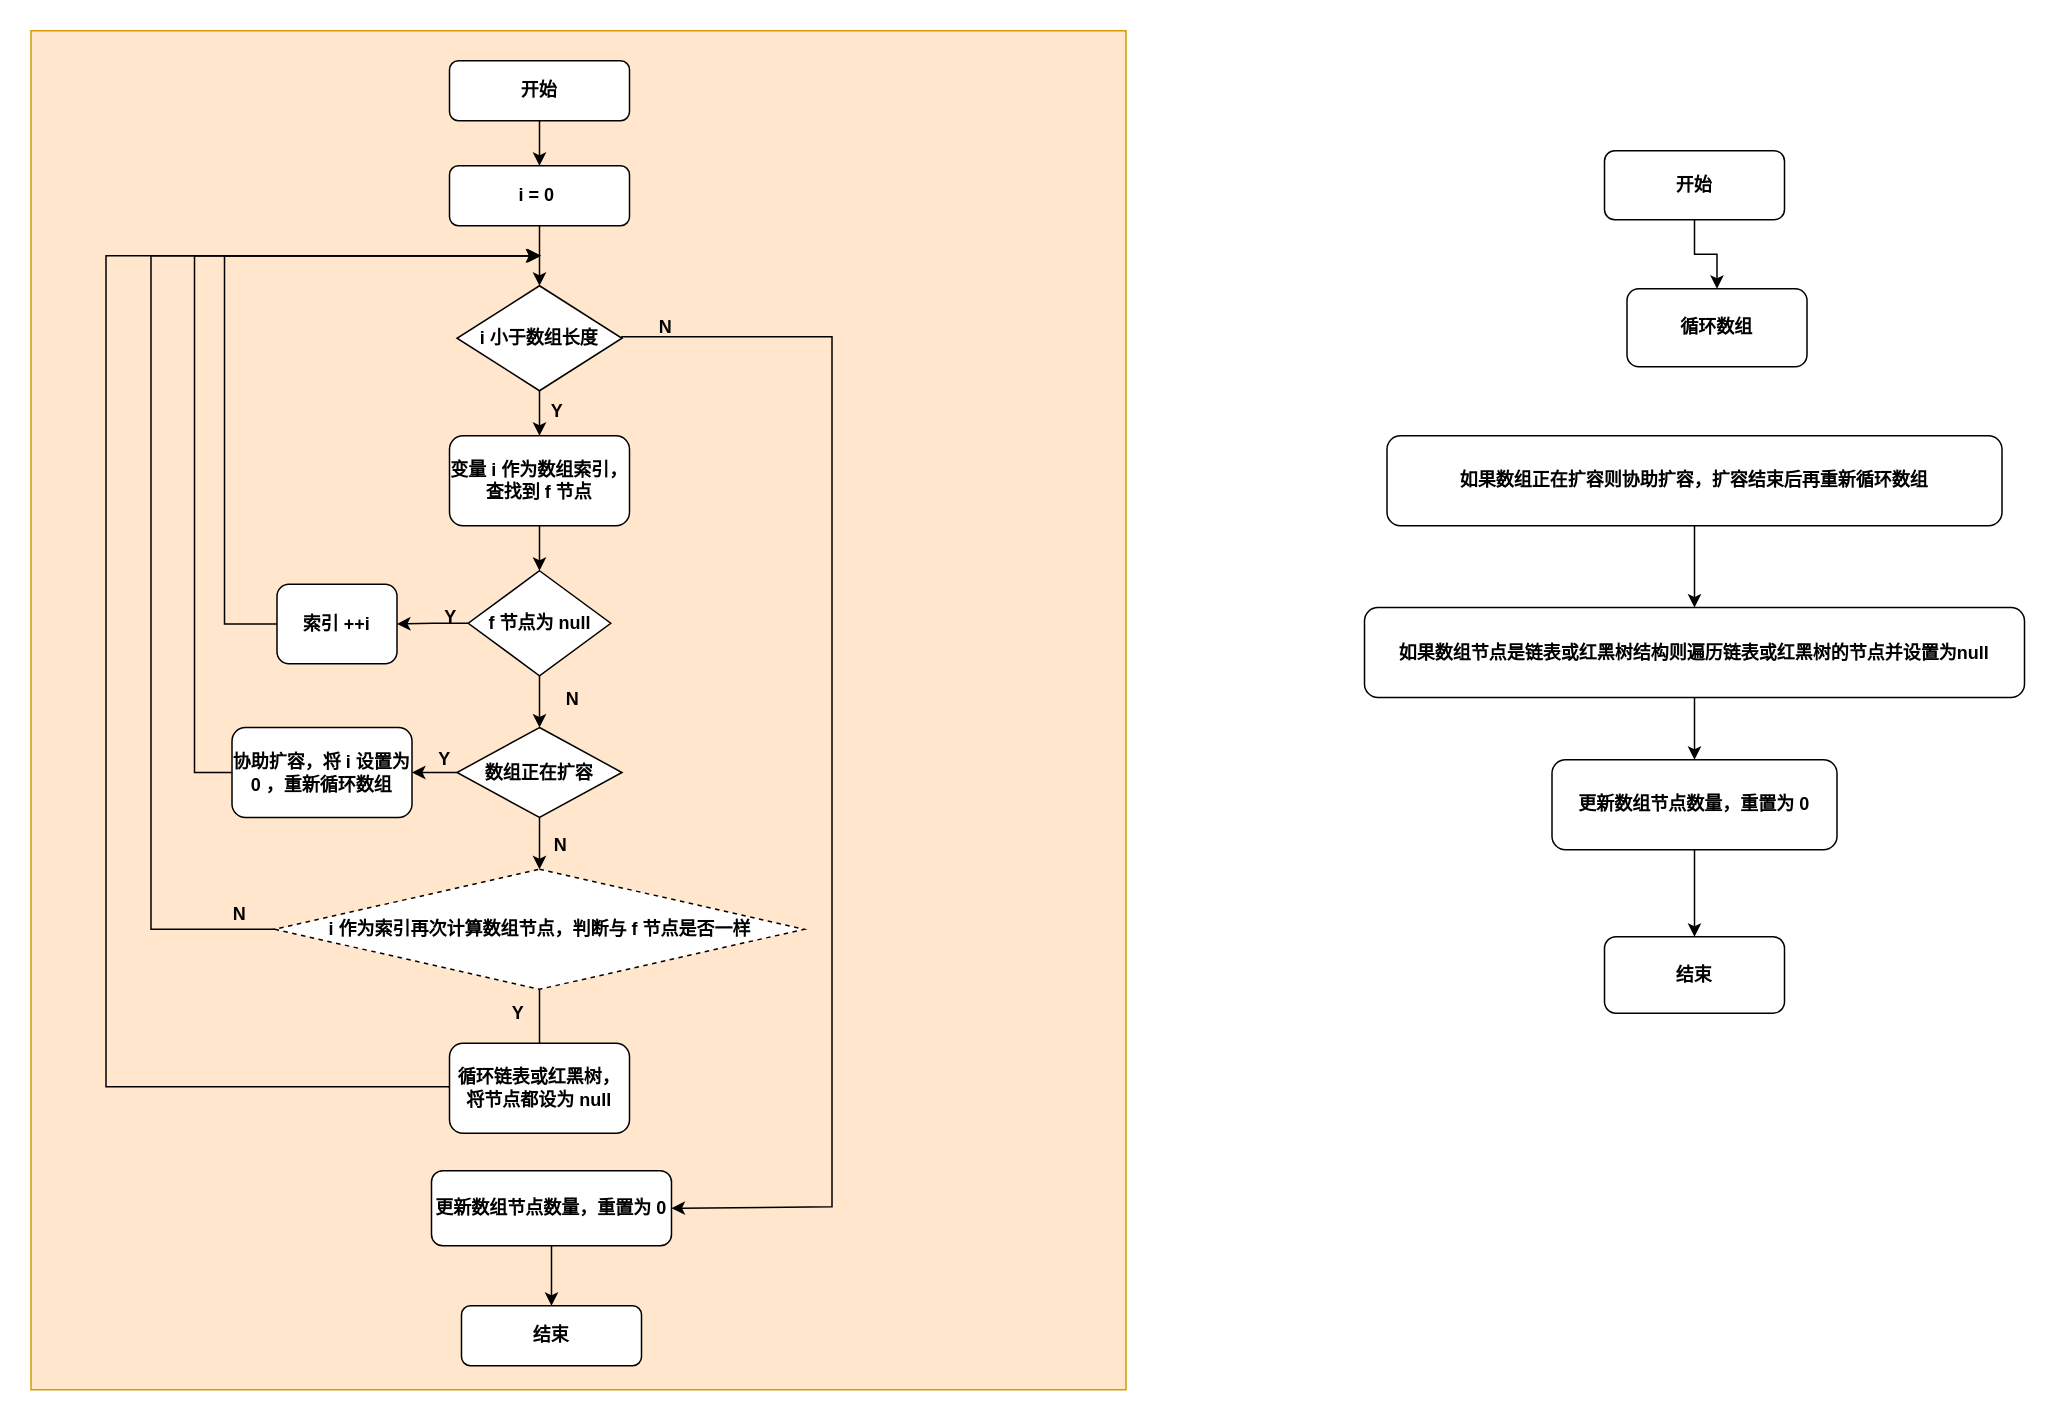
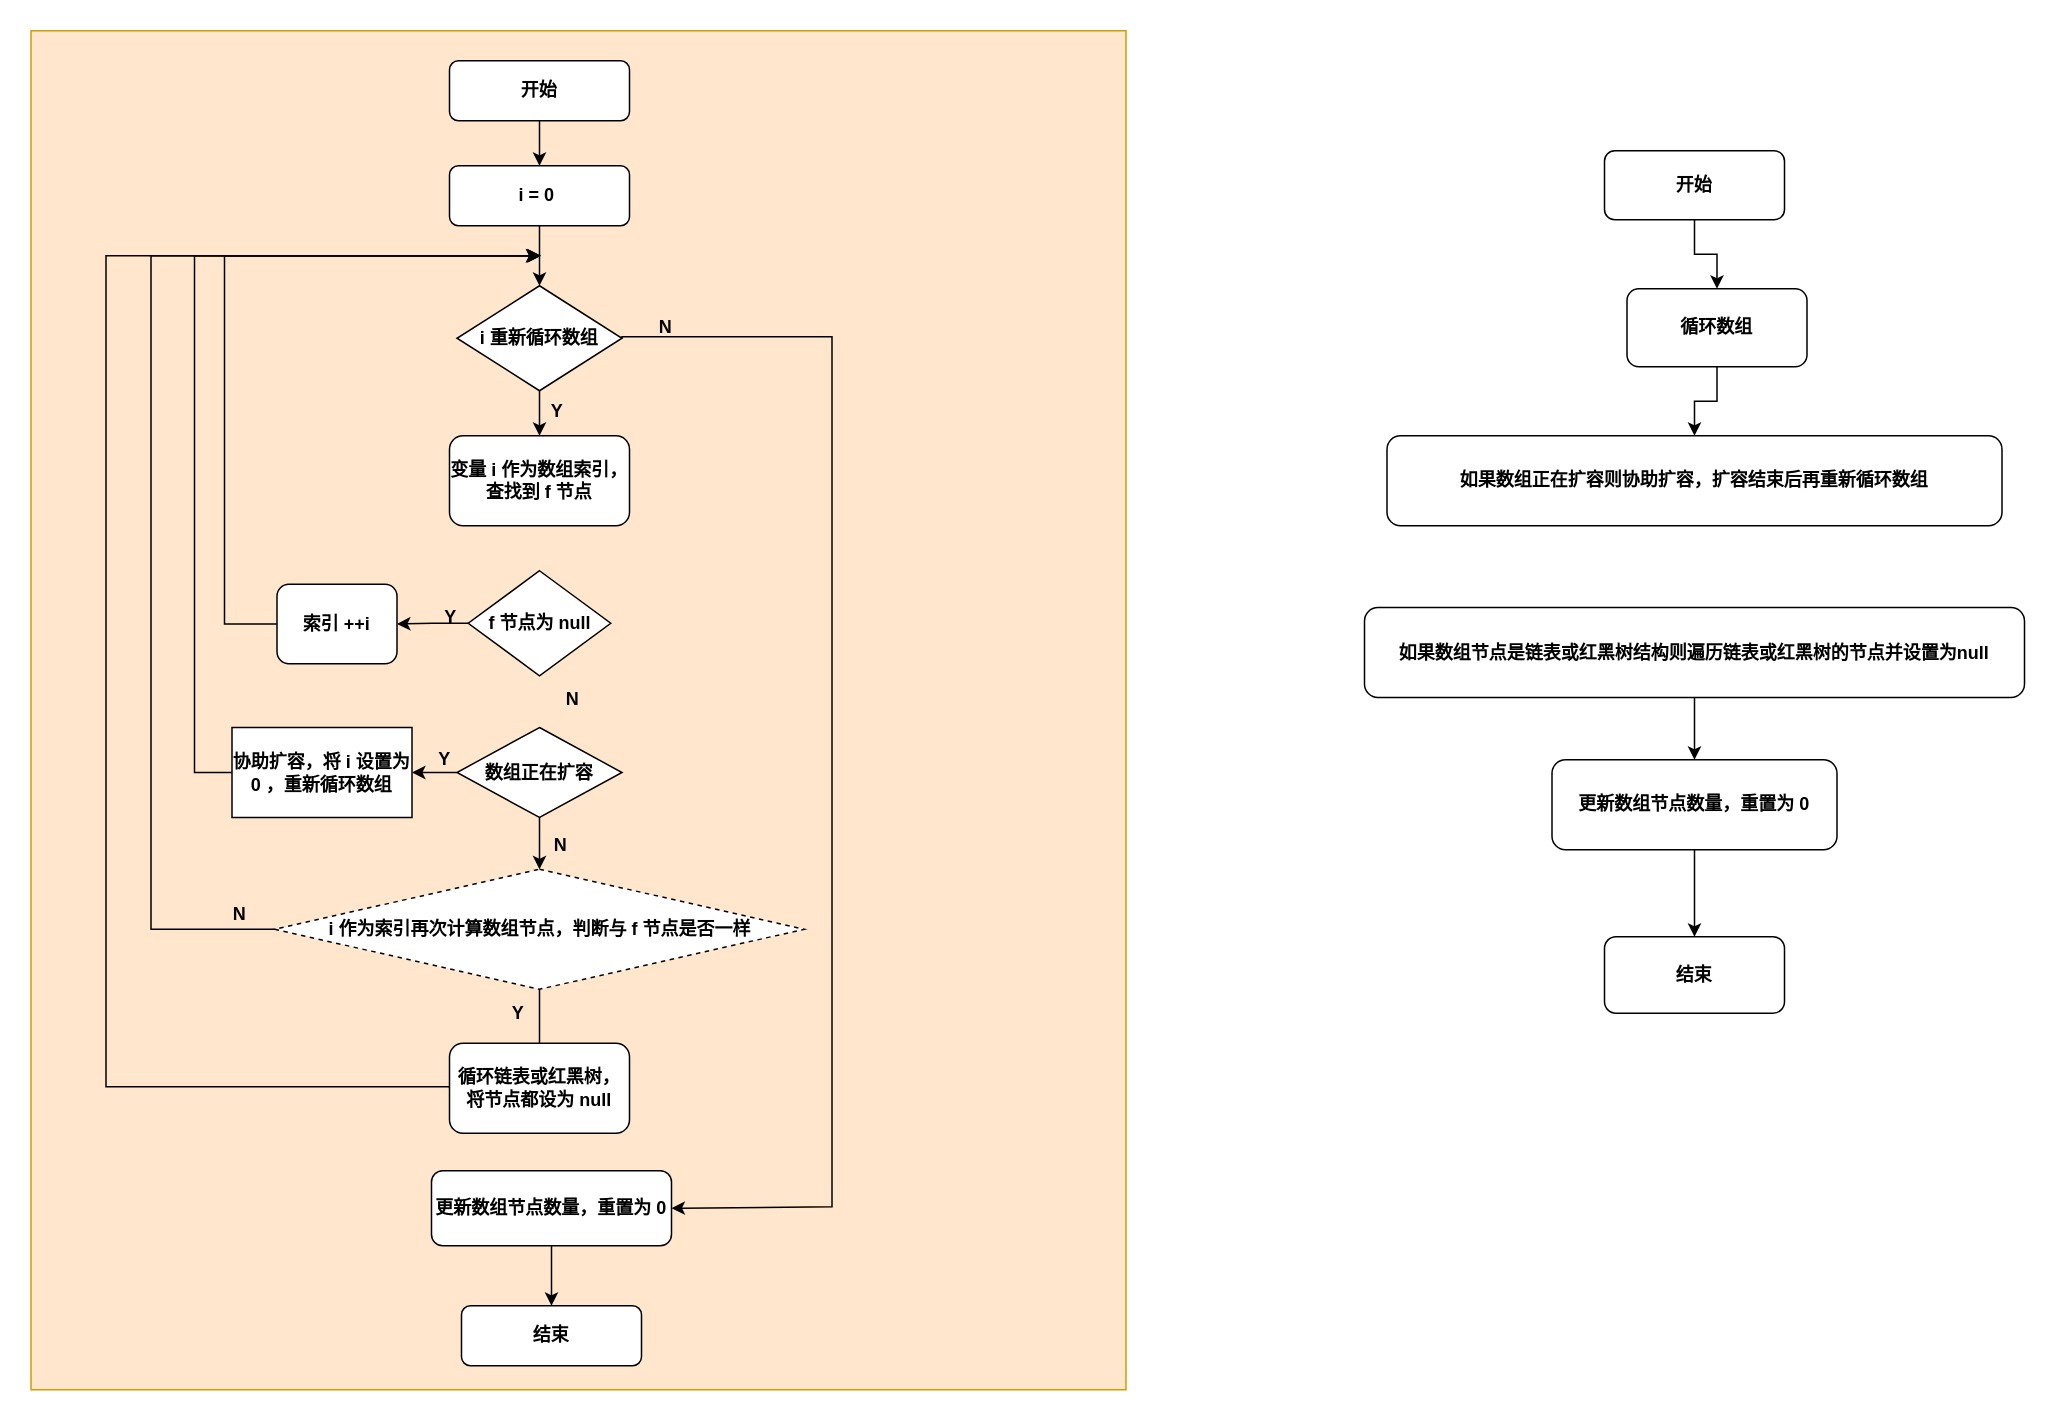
node "i 小于数组长度": label "i 小于数组长度" -> "i 重新循环数组"
edge "循环数组" -> "如果数组正在扩容则协助扩容，扩容结束后再重新循环数组": added
edge "变量 i 作为数组索引，查找到 f 节点" -> "f 节点为 null": removed
edge "如果数组正在扩容则协助扩容，扩容结束后再重新循环数组" -> "如果数组节点是链表或红黑树结构则遍历链表或红黑树的节点并设置为null": removed
edge "f 节点为 null" -> "数组正在扩容": removed
node "协助扩容，将 i 设置为 0 ，重新循环数组": shape rounded rectangle -> rectangle
